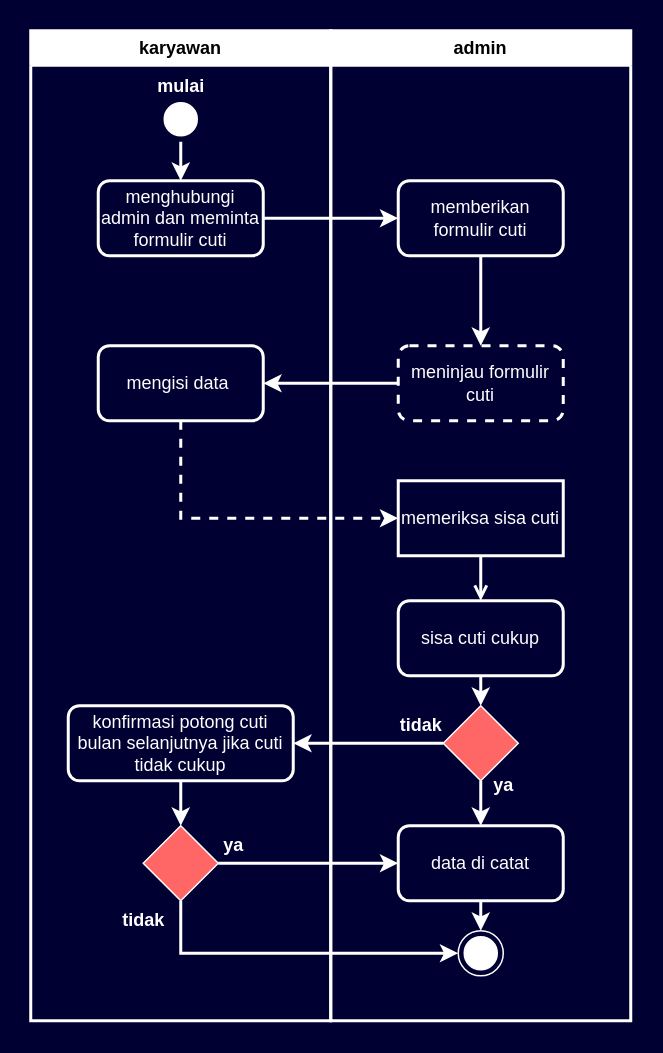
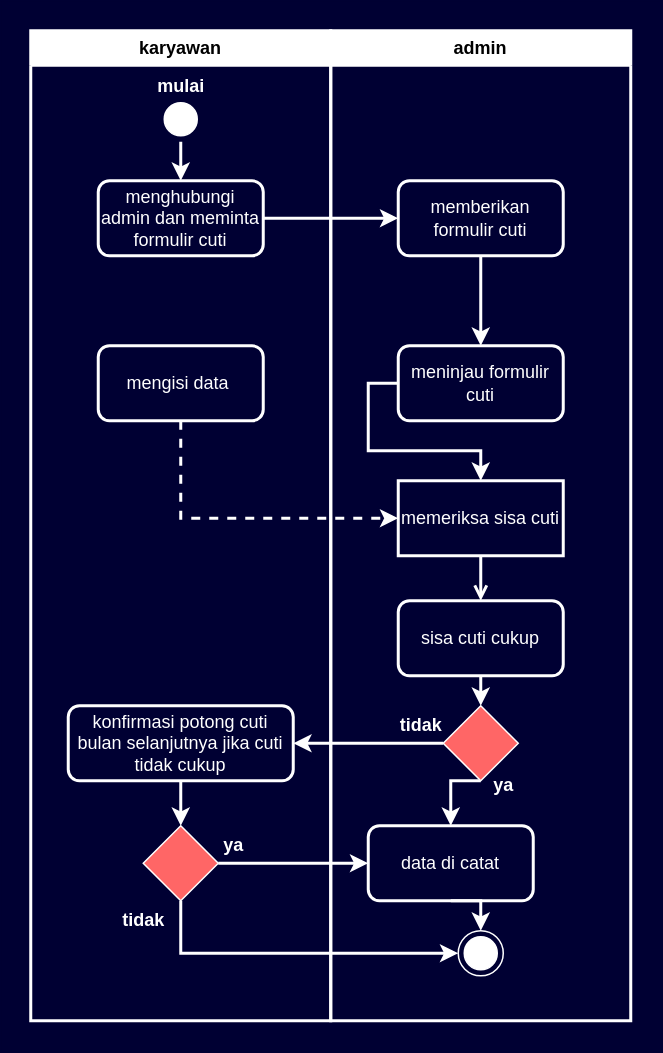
edge "meninjau formulir cuti" -> "mengisi data": now "meninjau formulir cuti" -> "memeriksa sisa cuti"
node "meninjau formulir cuti": style dashed -> solid
node "data di catat": moved (481, 863) -> (451, 863)
